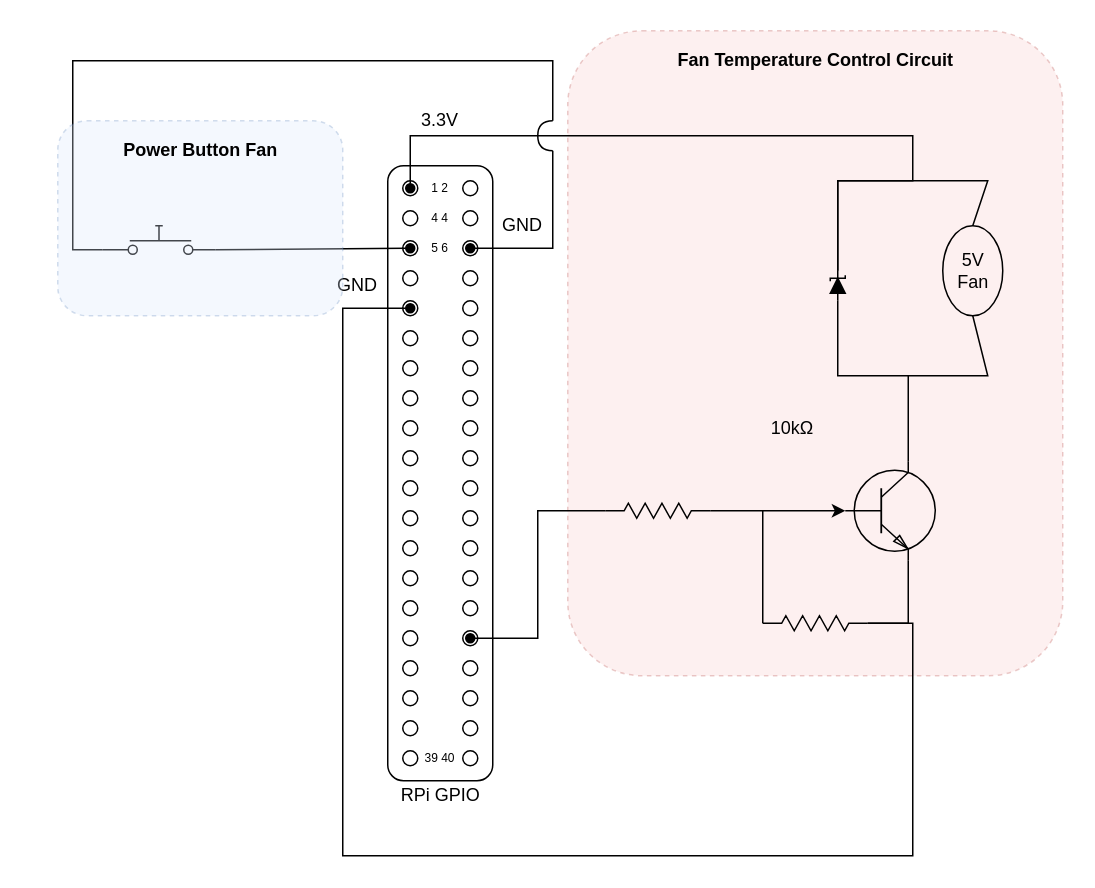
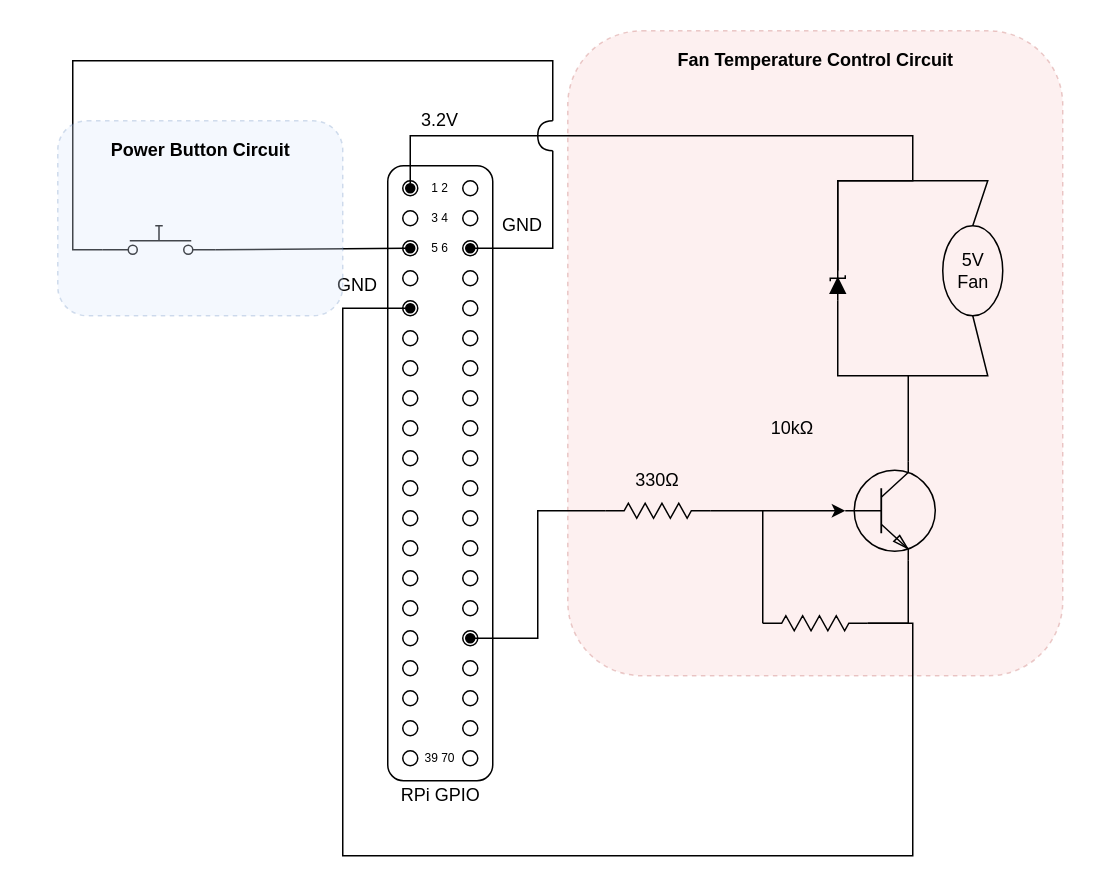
node "3.3V": label "3.3V" -> "3.2V"
node "Power Button Fan": label "Power Button Fan" -> "Power Button Circuit"
node "4 4": label "4 4" -> "3 4"
node "330Ω": added
node "39 40": label "39 40" -> "39 70"
